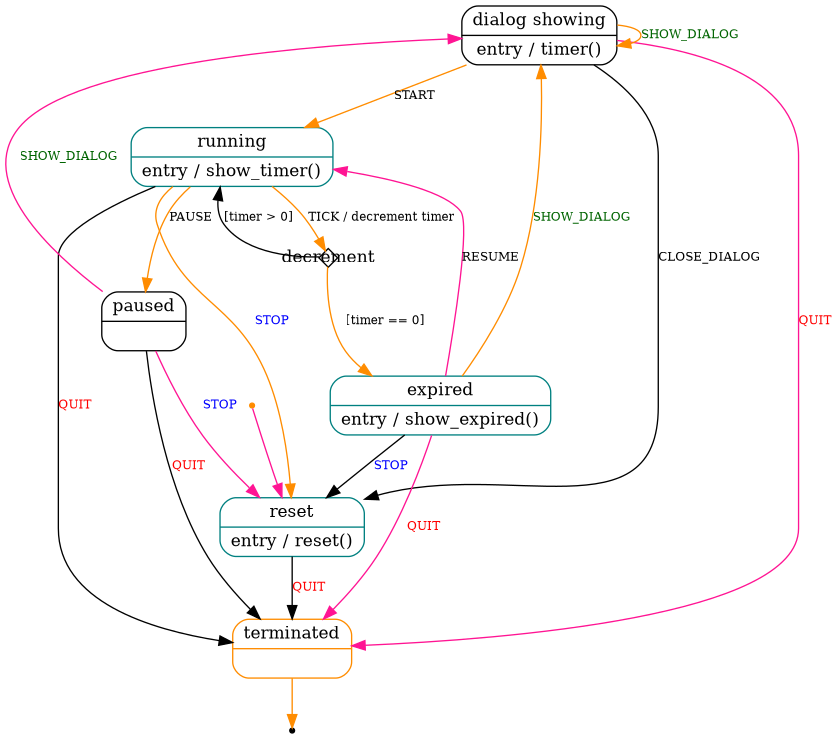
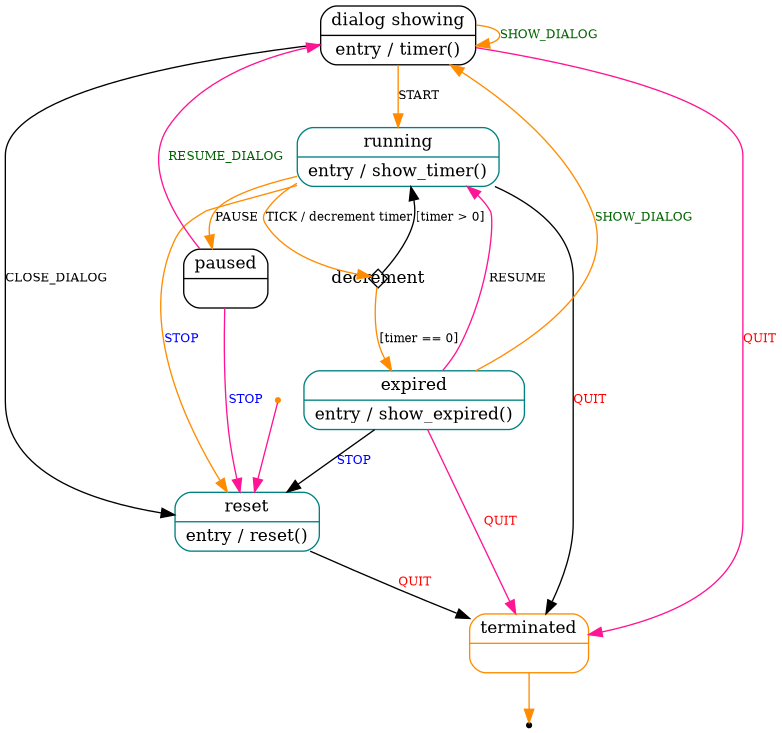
edge "paused" -> "dialog showing": label "SHOW_DIALOG" -> "RESUME_DIALOG"
edge "paused" -> "terminated": removed, label "QUIT"
